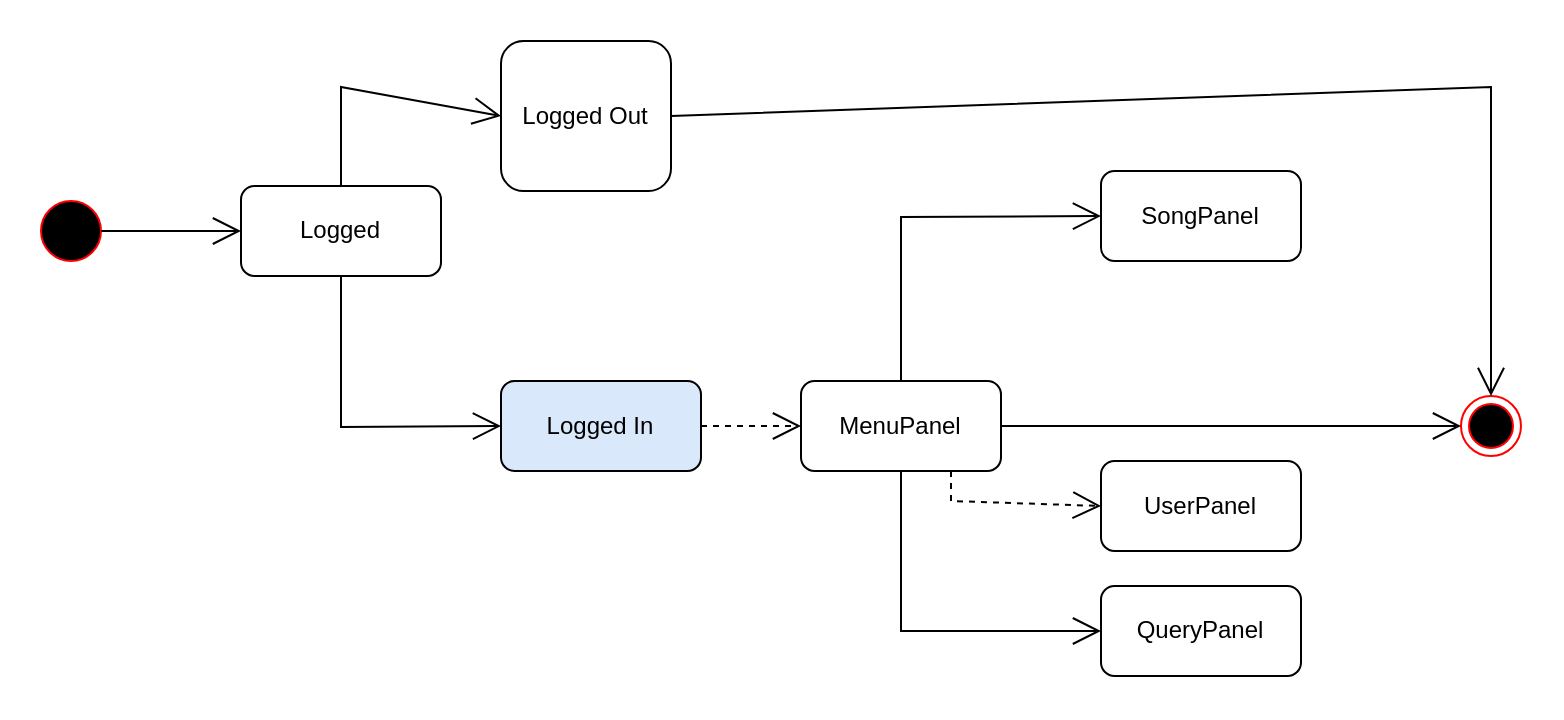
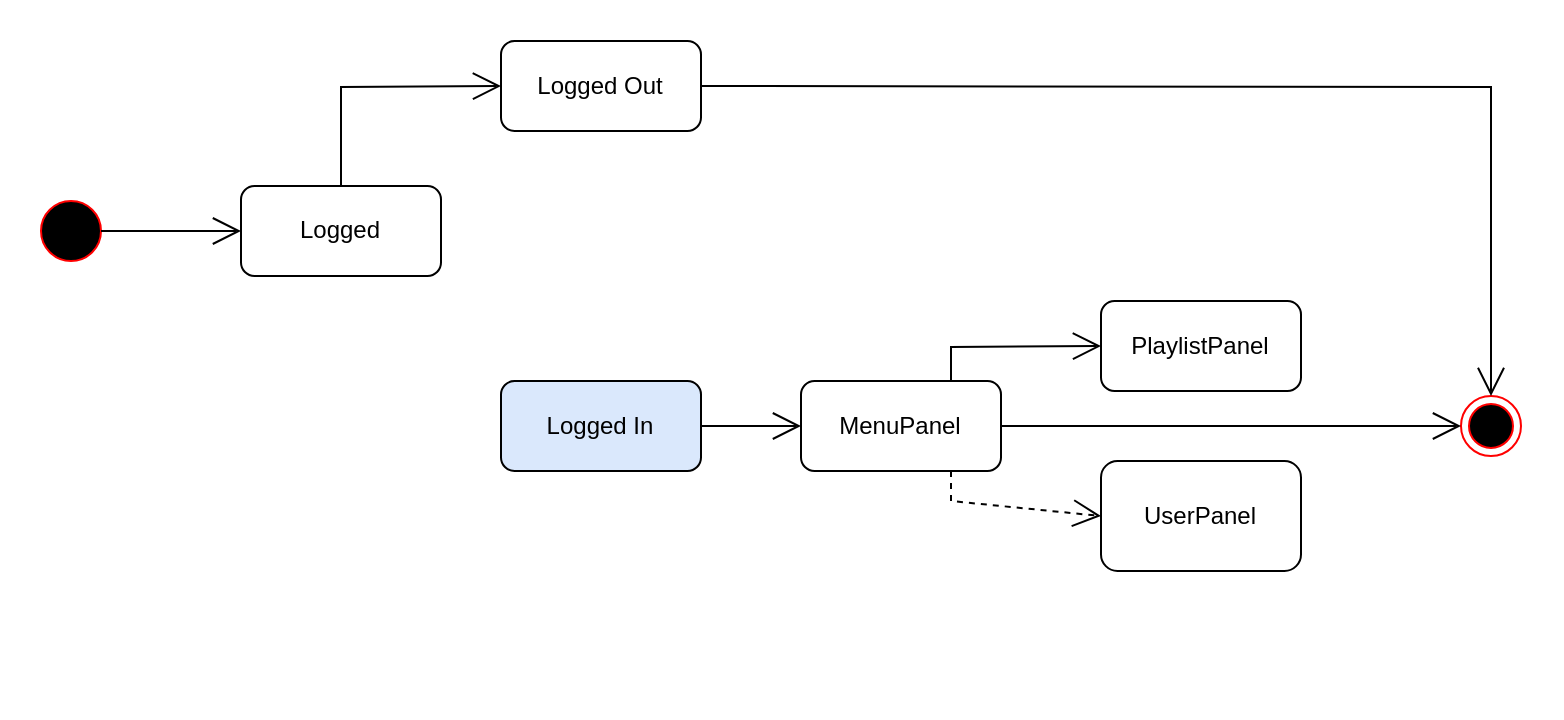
node "Logged Out": size 170x150 -> 200x90
node "SongPanel": removed
edge "MenuPanel" -> "SongPanel": removed
node "PlaylistPanel": added
edge "MenuPanel" -> "PlaylistPanel": added
edge "Logged In" -> "MenuPanel": style dashed -> solid
edge "Logged" -> "Logged In": removed
node "UserPanel": size 200x90 -> 200x110
edge "MenuPanel" -> "QueryPanel": removed
node "QueryPanel": removed
